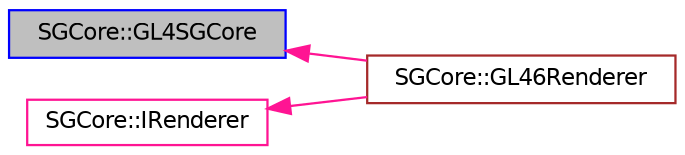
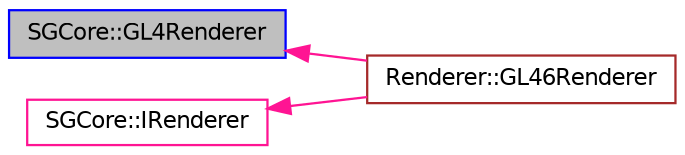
node "SGCore::GL4SGCore": label "SGCore::GL4SGCore" -> "SGCore::GL4Renderer"
node "SGCore::GL46Renderer": label "SGCore::GL46Renderer" -> "Renderer::GL46Renderer"
